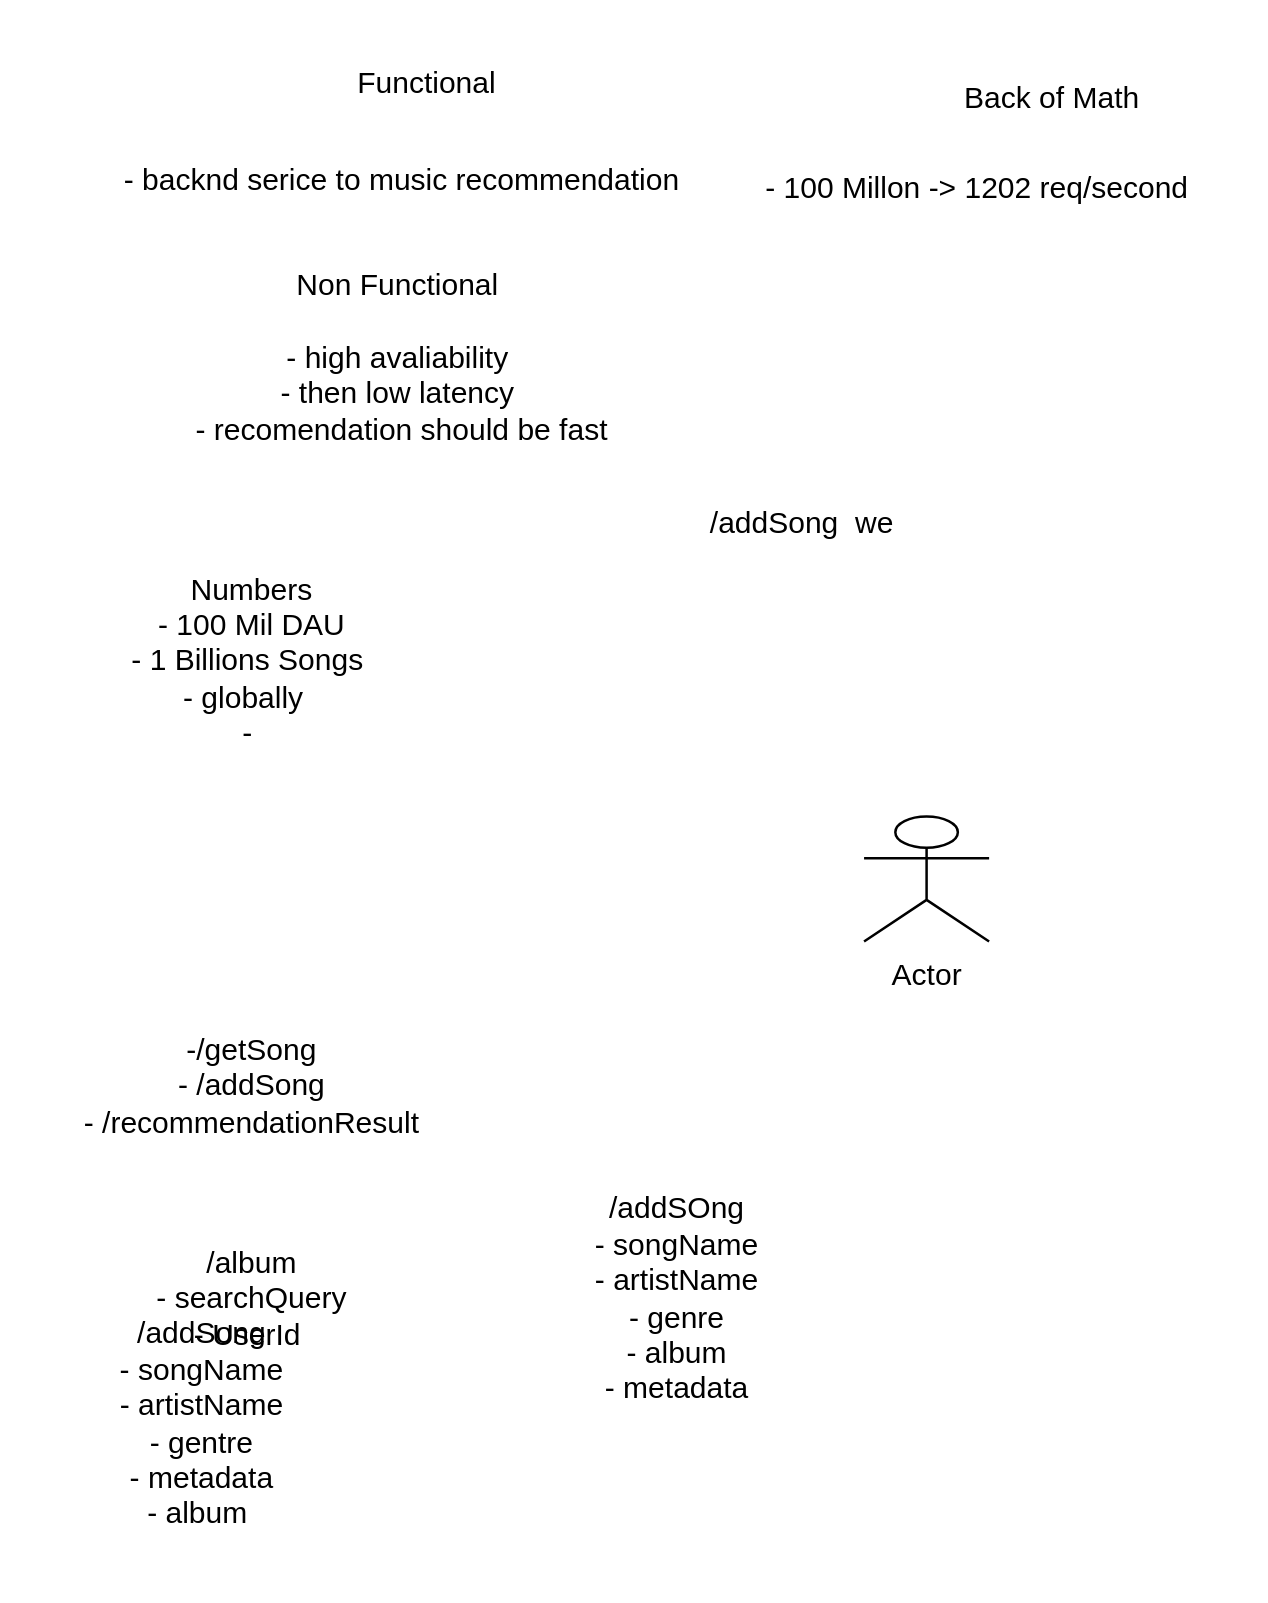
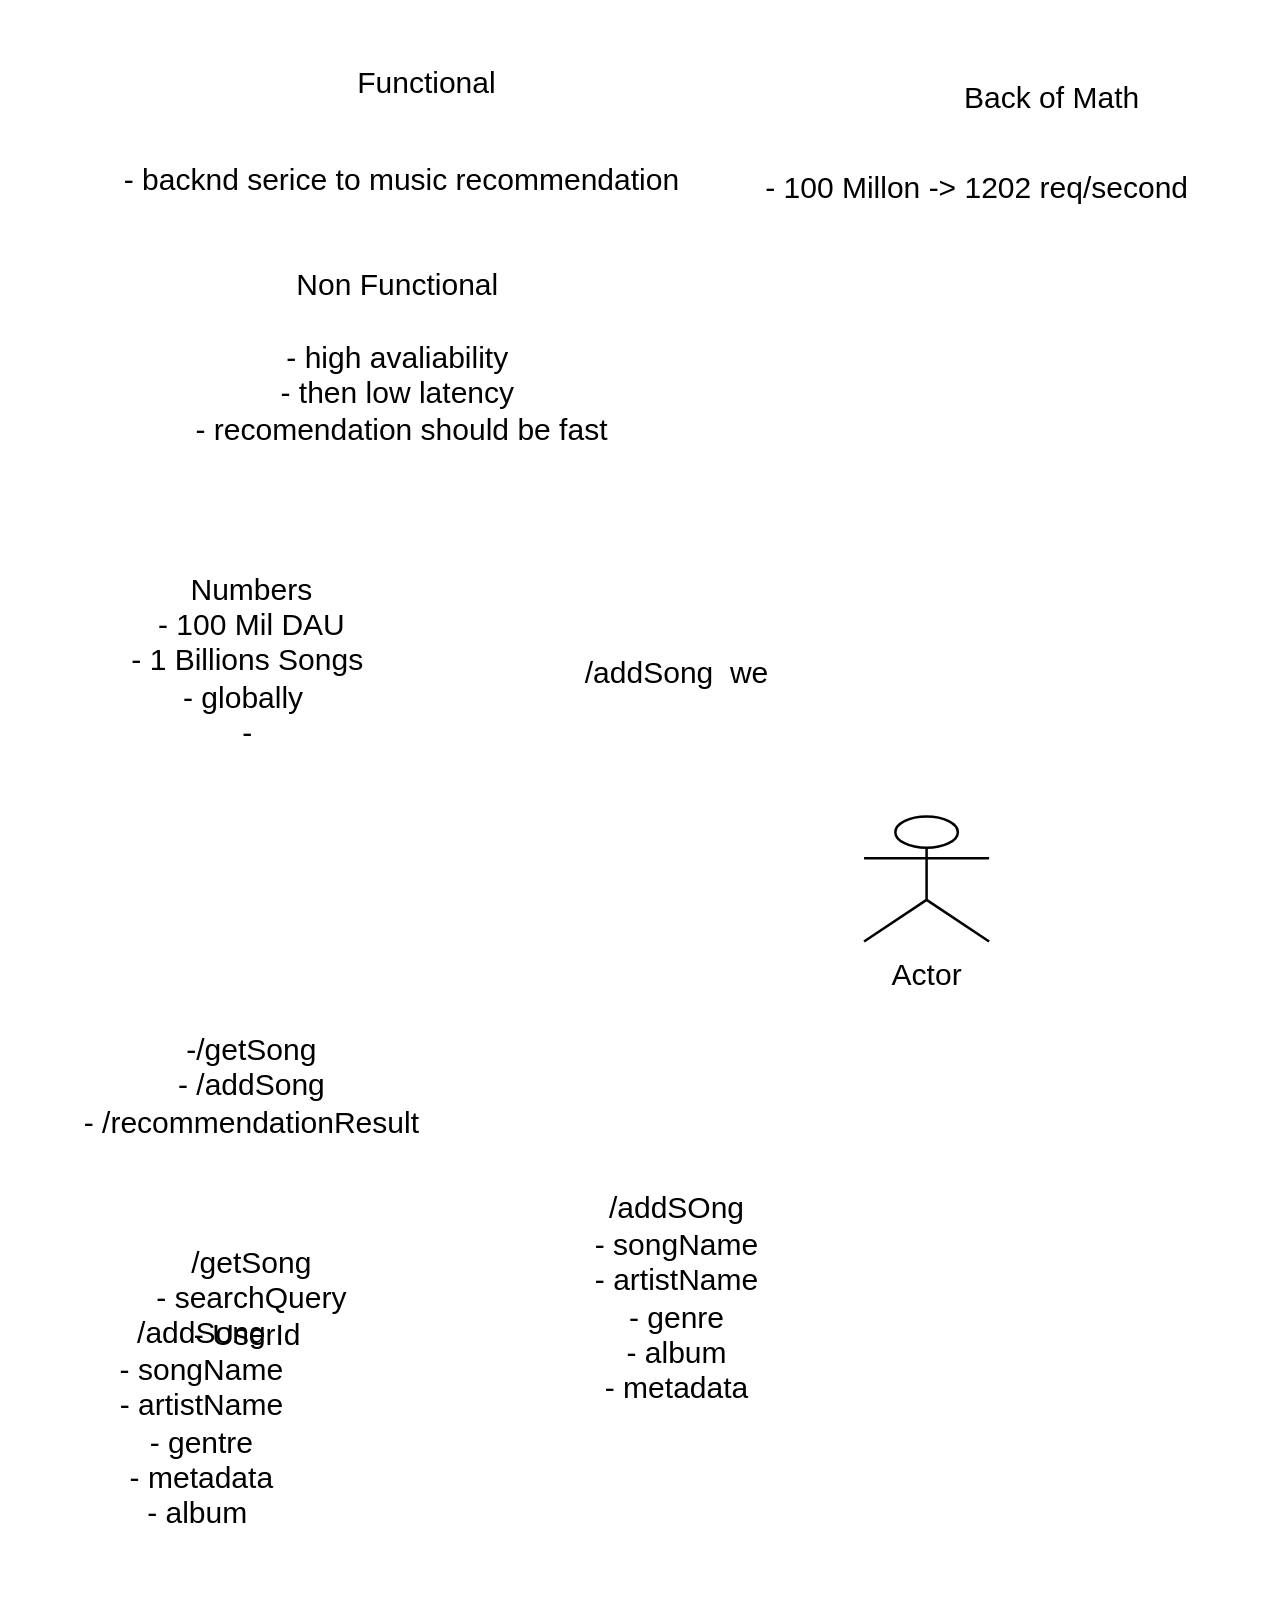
node "/addSong we": moved (801, 524) -> (676, 674)
node "/album - searchQuery - UserId": label "/album - searchQuery - UserId" -> "/getSong - searchQuery - UserId"
